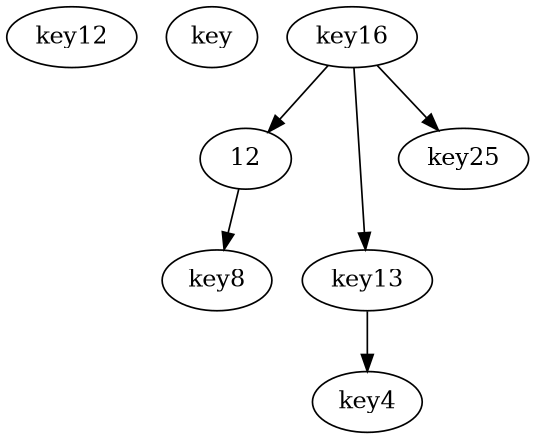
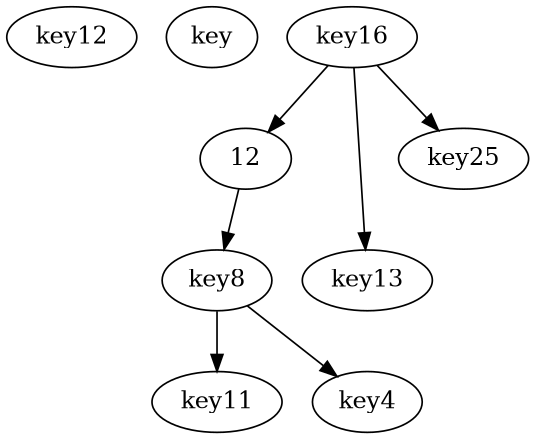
edge "key13" -> "key4": now "key8" -> "key4"
node "key11": added
